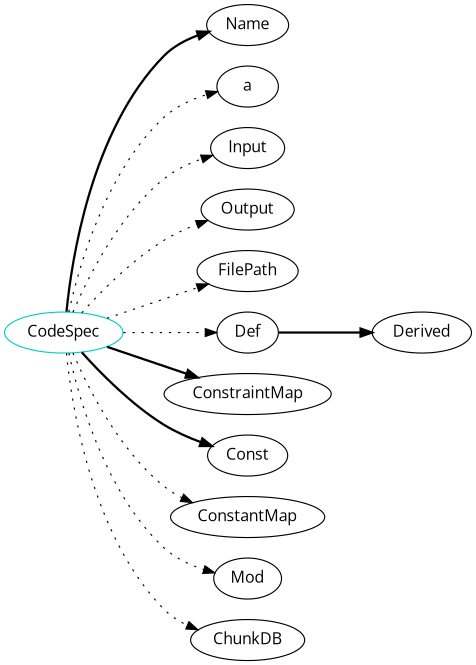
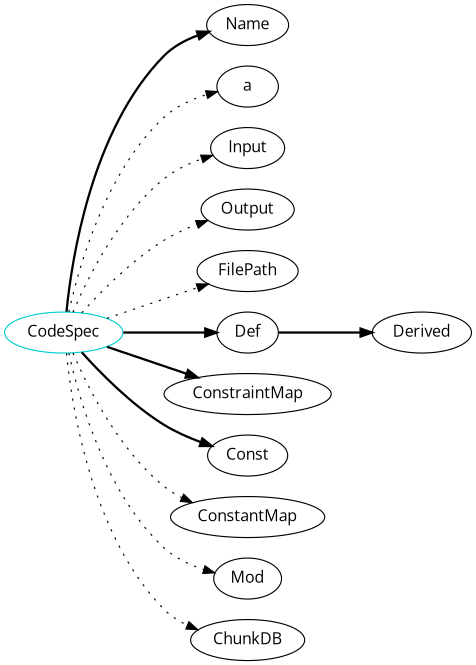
edge "CodeSpec" -> "Def": style dotted -> bold
